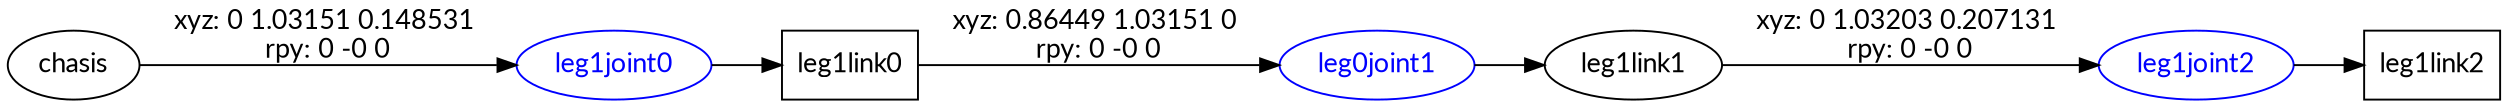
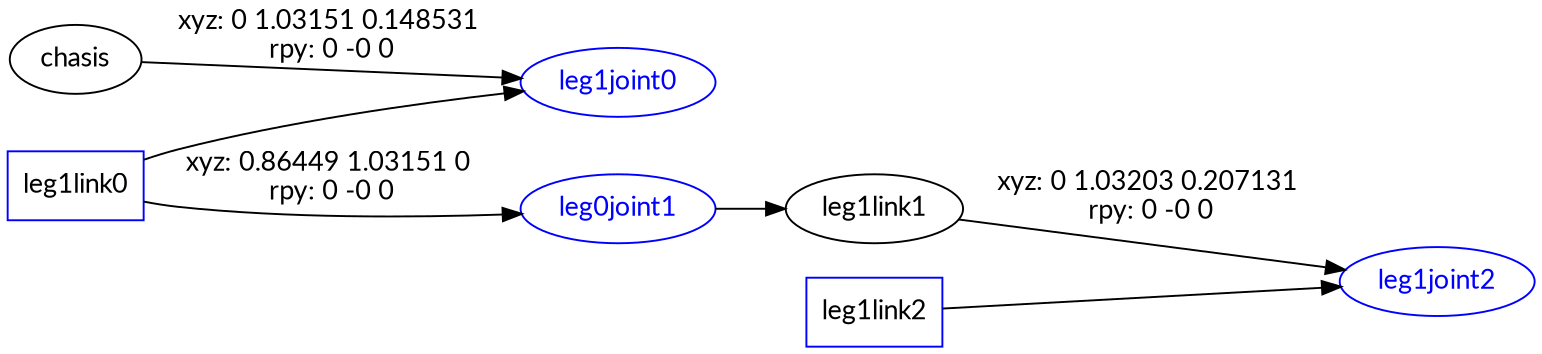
edge "leg1joint0" -> "leg1link0": reversed
node "leg1link0": color black -> blue
edge "leg1joint2" -> "leg1link2": reversed
node "leg1link2": color black -> blue
